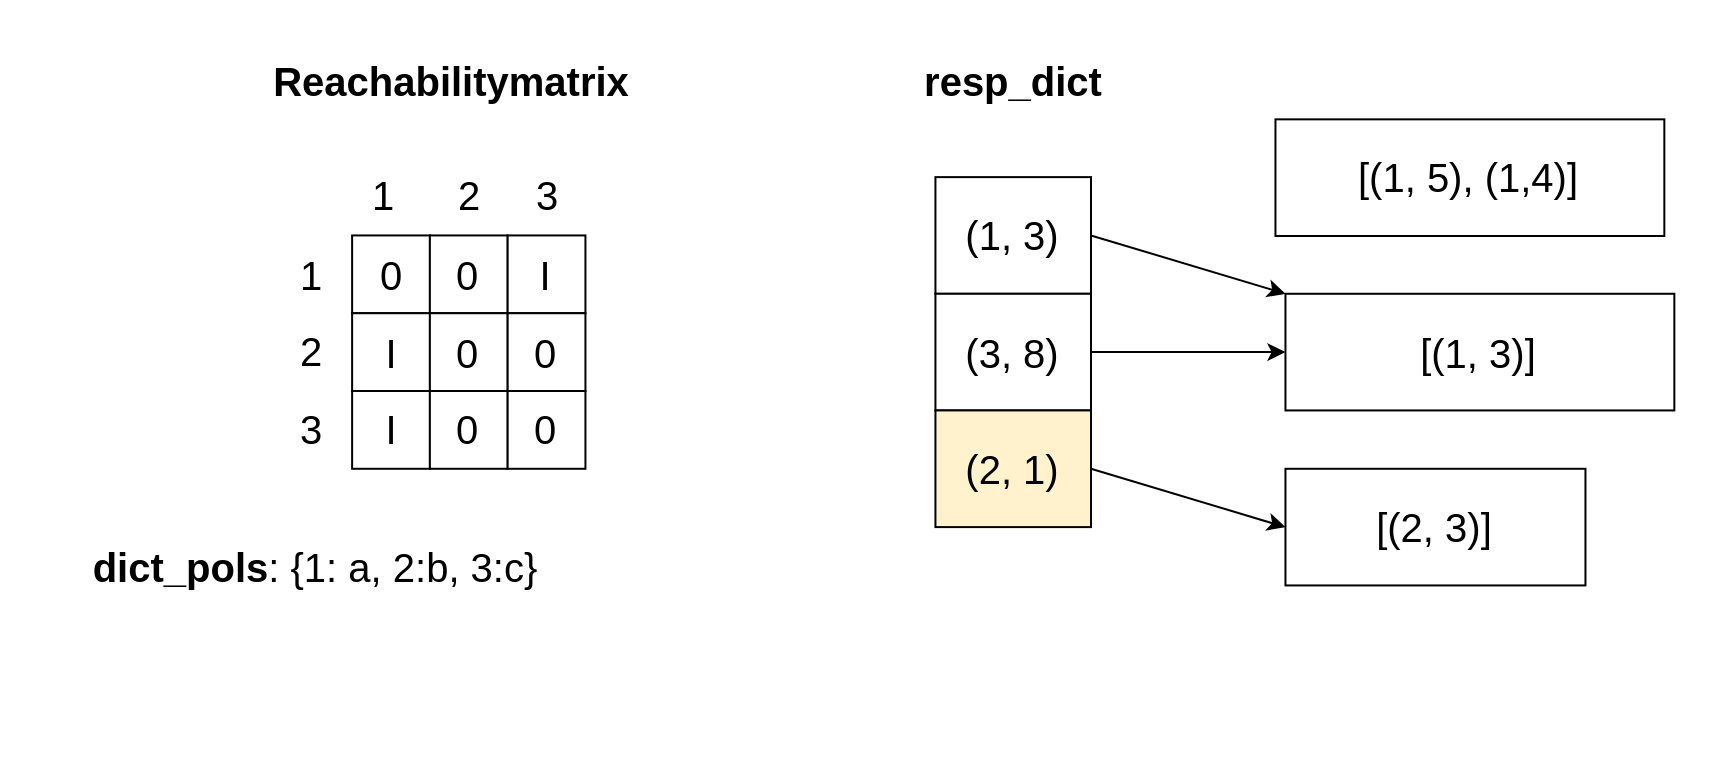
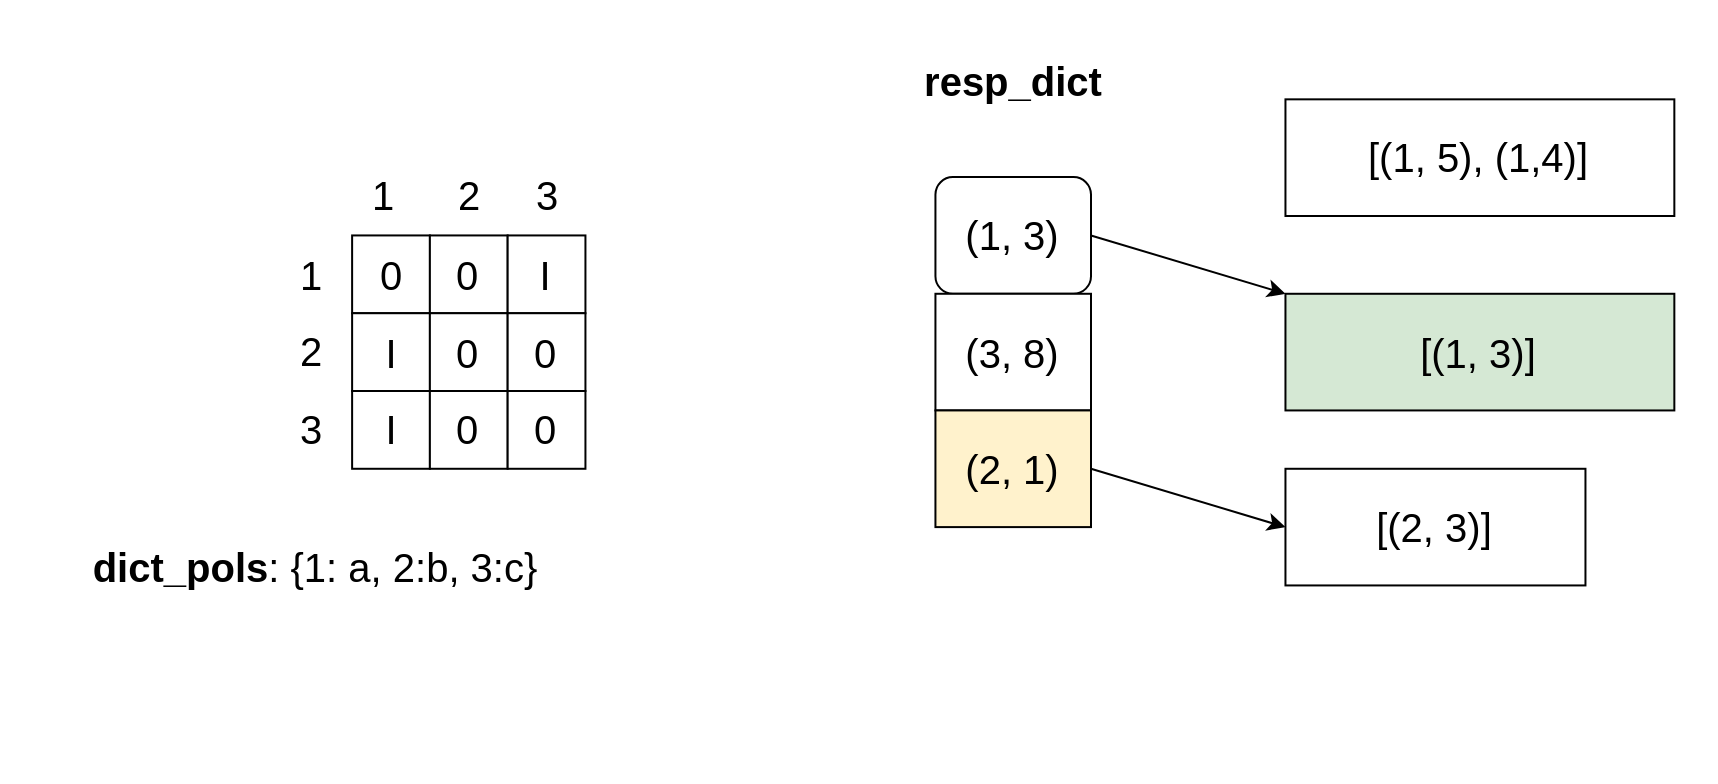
node "Reachabilitymatrix": removed
node "[(1, 5), (1,4)]": moved (1470, 178) -> (1480, 158)
node "(1, 3)": shape rectangle -> rounded rectangle
edge "(3, 8)" -> "[(1, 3)]": removed
node "[(1, 3)]": fillcolor #ffffff -> #d5e8d4
